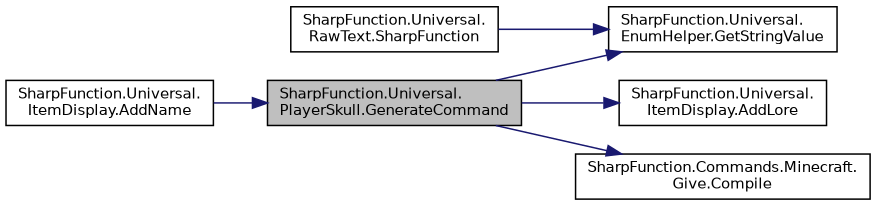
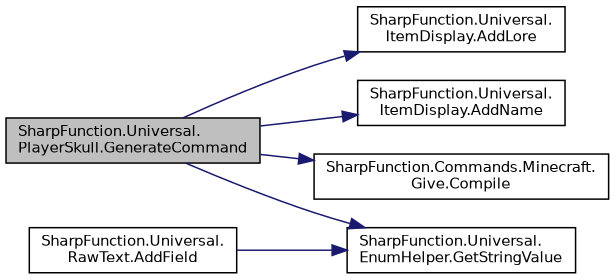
node "SharpFunction.Universal. RawText.SharpFunction": label "SharpFunction.Universal. RawText.SharpFunction" -> "SharpFunction.Universal. RawText.AddField"
edge "SharpFunction.Universal. ItemDisplay.AddName" -> "SharpFunction.Universal. PlayerSkull.GenerateCommand": reversed
